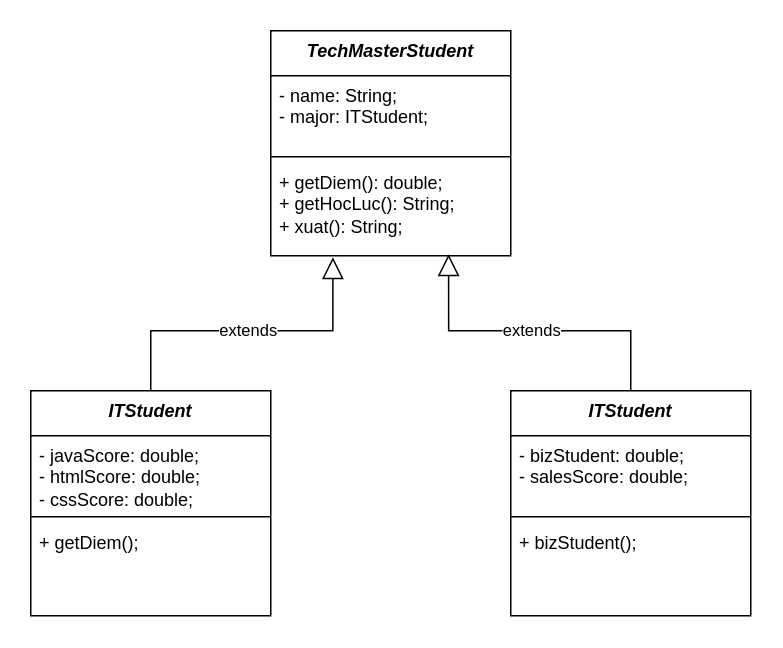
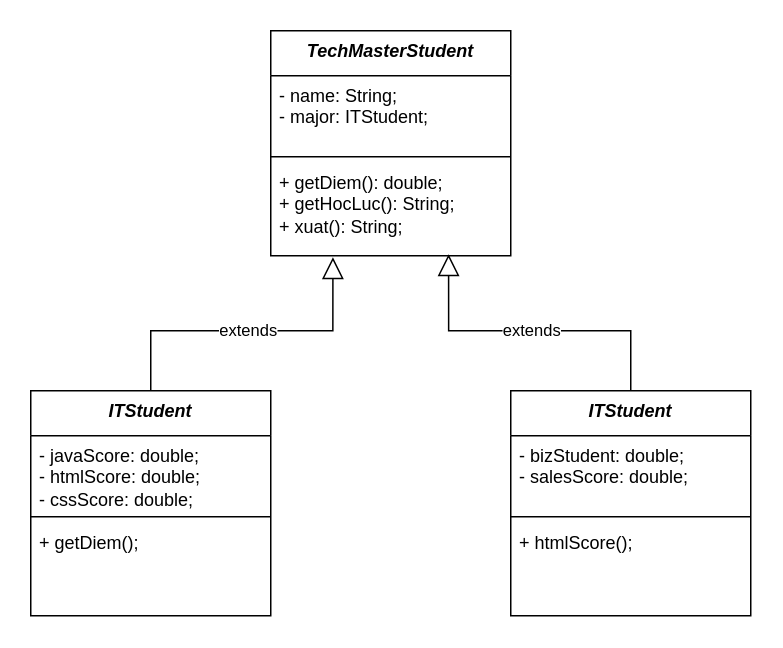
node "+ bizStudent();": label "+ bizStudent();" -> "+ htmlScore();"
